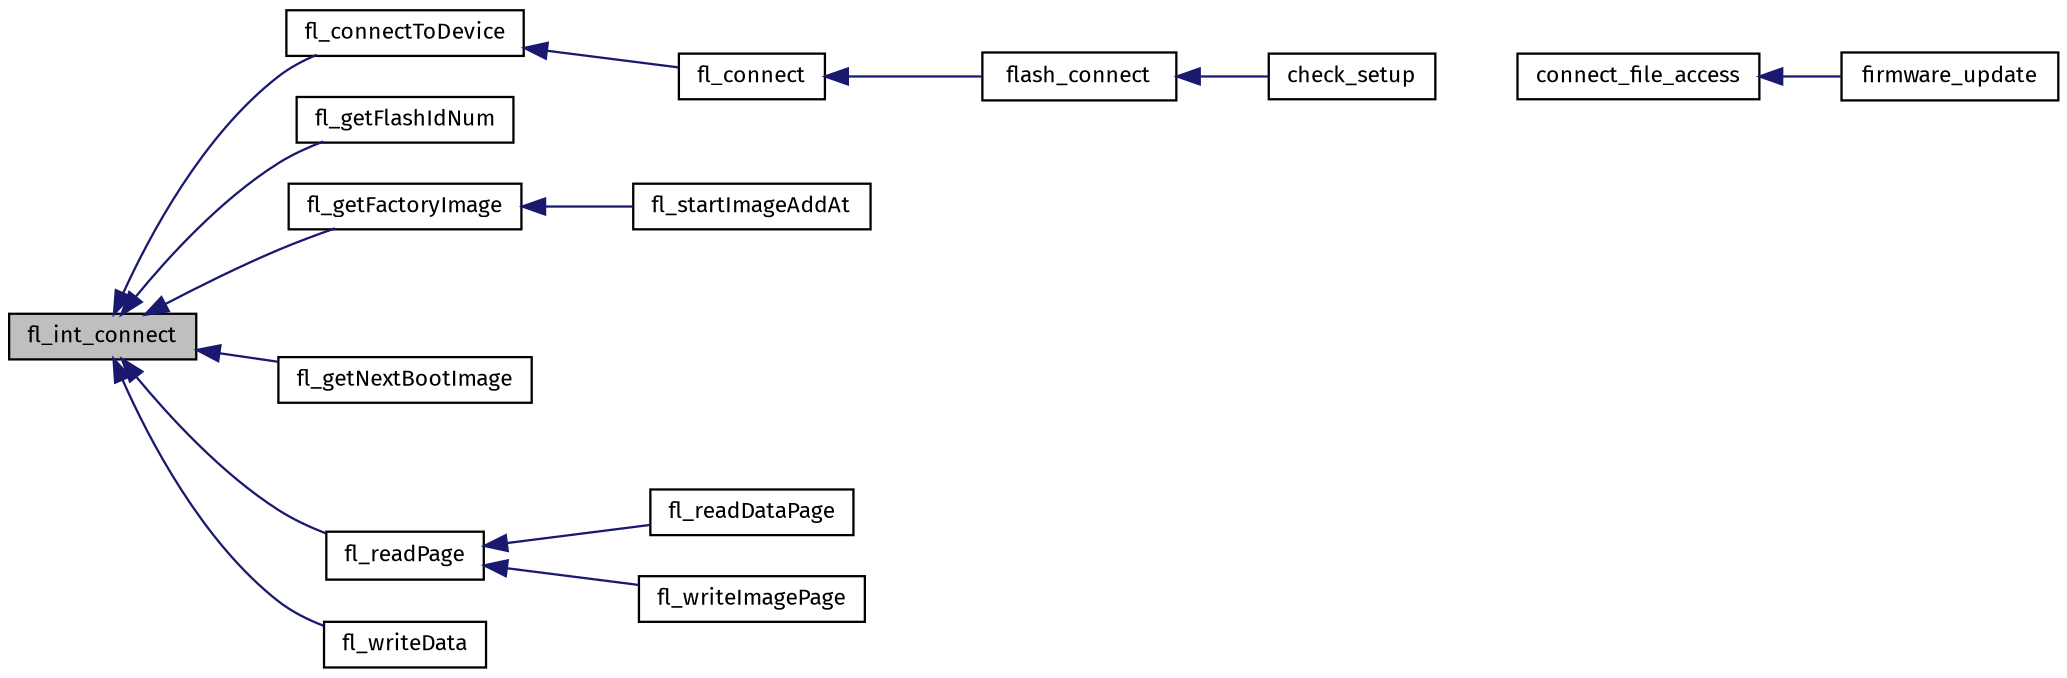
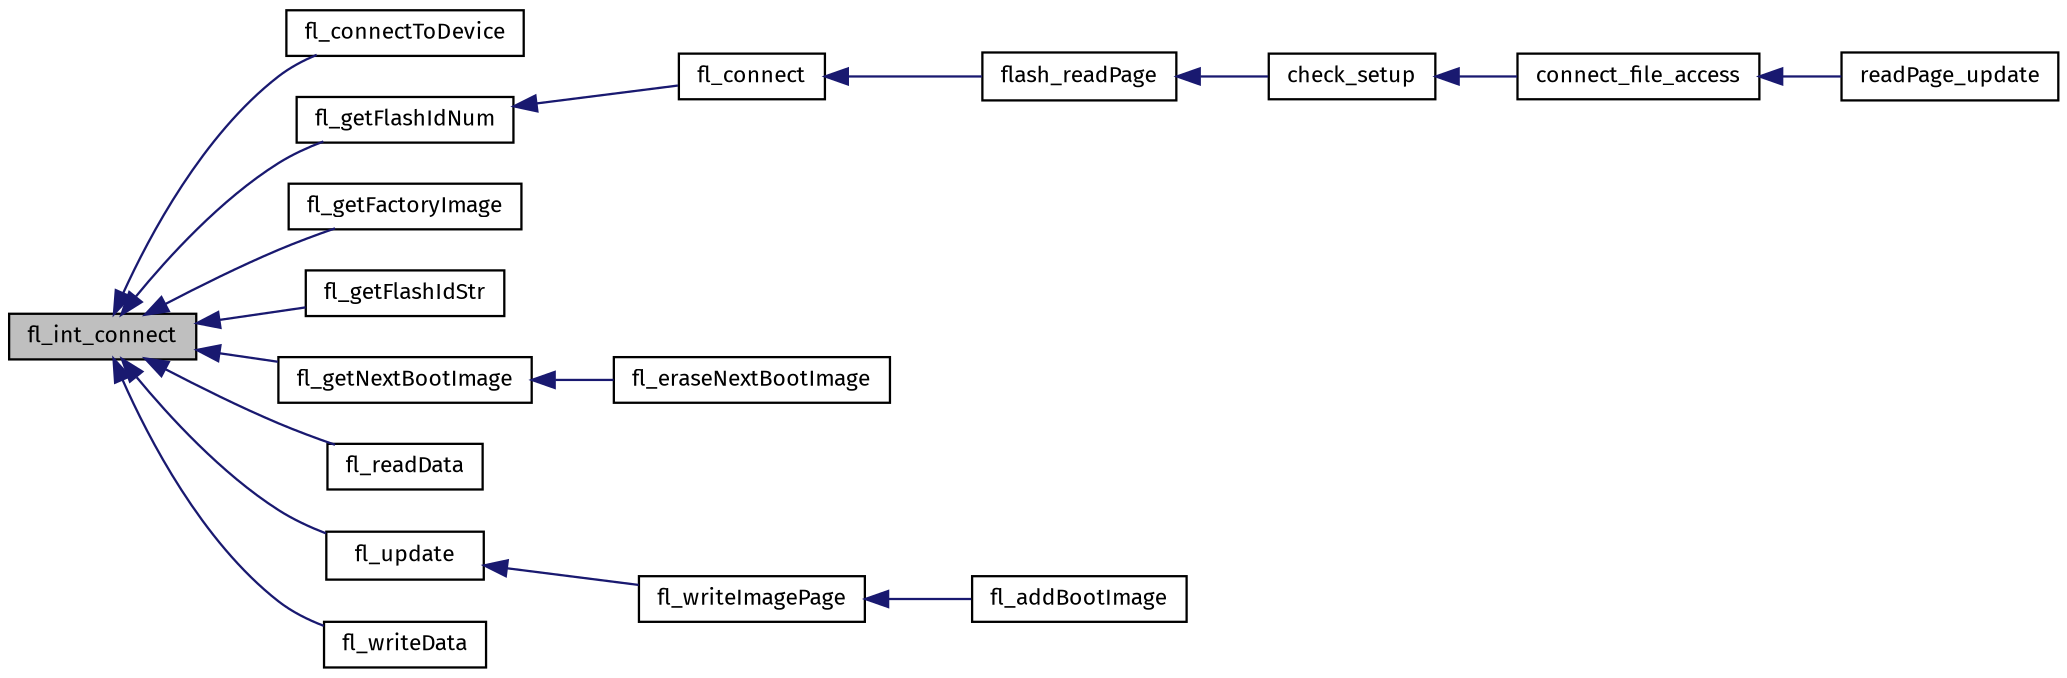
edge "fl_connect" -> "fl_connectToDevice": now "fl_connect" -> "fl_getFlashIdNum"
node "flash_connect": label "flash_connect" -> "flash_readPage"
edge "connect_file_access" -> "check_setup": added
node "firmware_update": label "firmware_update" -> "readPage_update"
node "fl_startImageAddAt": removed
node "fl_getFlashIdStr": added
node "fl_eraseNextBootImage": added
node "fl_readData": added
node "fl_readDataPage": removed
node "fl_readPage": label "fl_readPage" -> "fl_update"
node "fl_addBootImage": added
